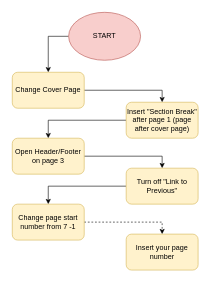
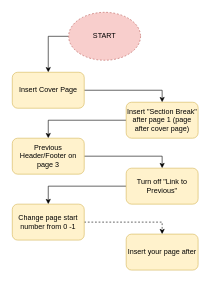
node "START": style solid -> dashed
node "Change Cover Page": label "Change Cover Page" -> "Insert Cover Page"
node "Open Header/Footer on page 3": label "Open Header/Footer on page 3" -> "Previous Header/Footer on page 3"
node "Change page start number from 7 -1": label "Change page start number from 7 -1" -> "Change page start number from 0 -1"
node "Insert your page number": label "Insert your page number" -> "Insert your page after"
